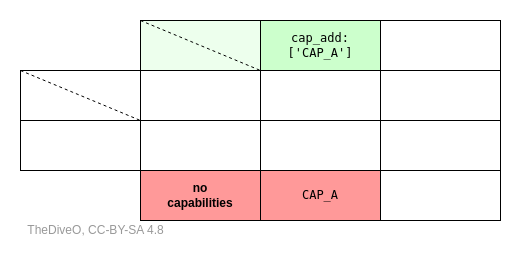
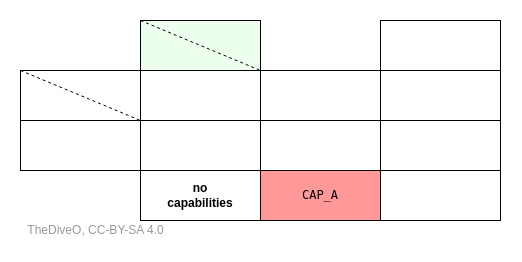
node "cap_add: ['CAP_A']": removed
node "no capabilities": fillcolor #ff9999 -> #ffffff
node "TheDiveO, CC-BY-SA 4.8": label "TheDiveO, CC-BY-SA 4.8" -> "TheDiveO, CC-BY-SA 4.0"
